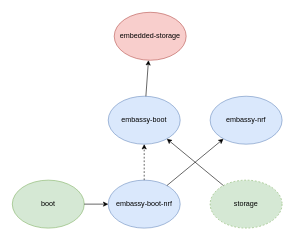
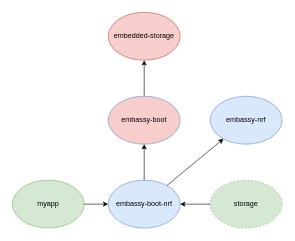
node "embedded-storage": moved (150, 36) -> (144, 36)
node "embassy-boot": fillcolor #dae8fc -> #f8cecc
edge "embassy-boot-nrf" -> "embassy-boot": style dashed -> solid
edge "storage" -> "embassy-boot": now "storage" -> "embassy-boot-nrf"
node "boot": label "boot" -> "myapp"
